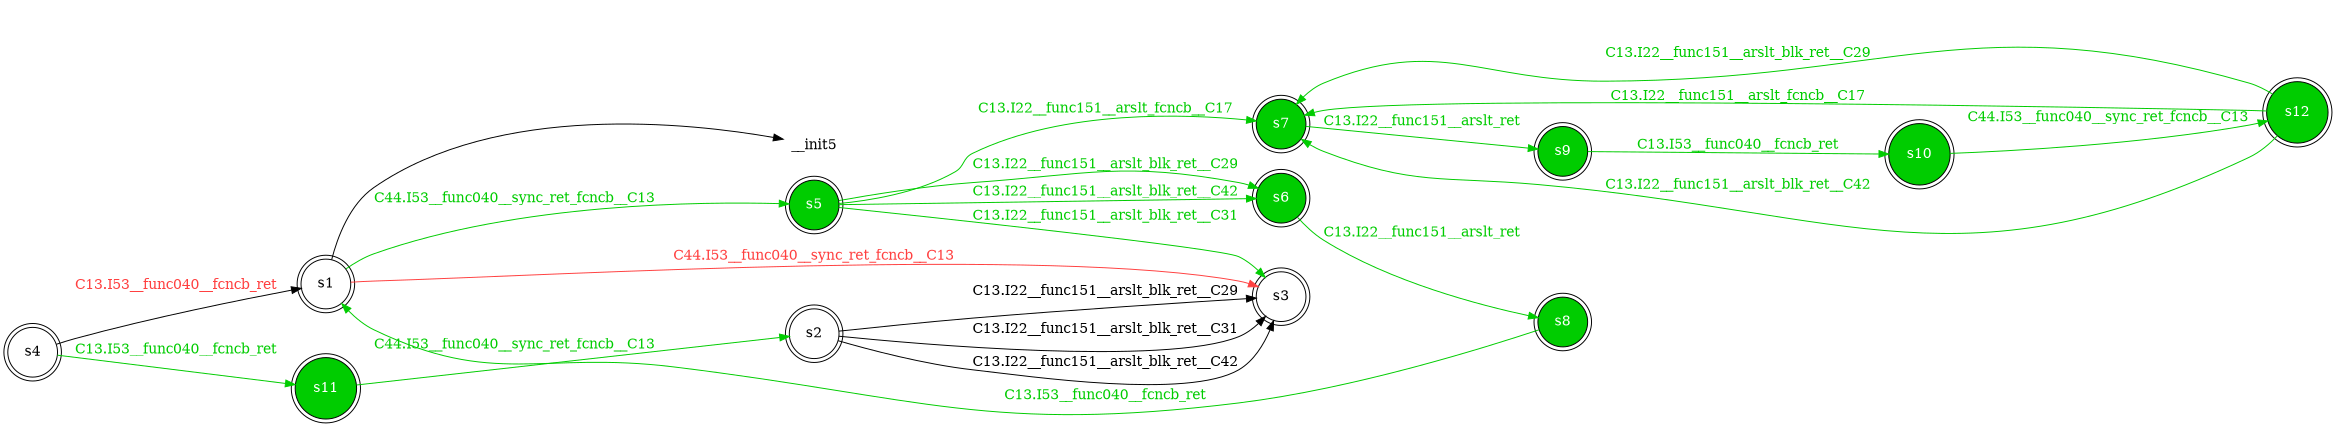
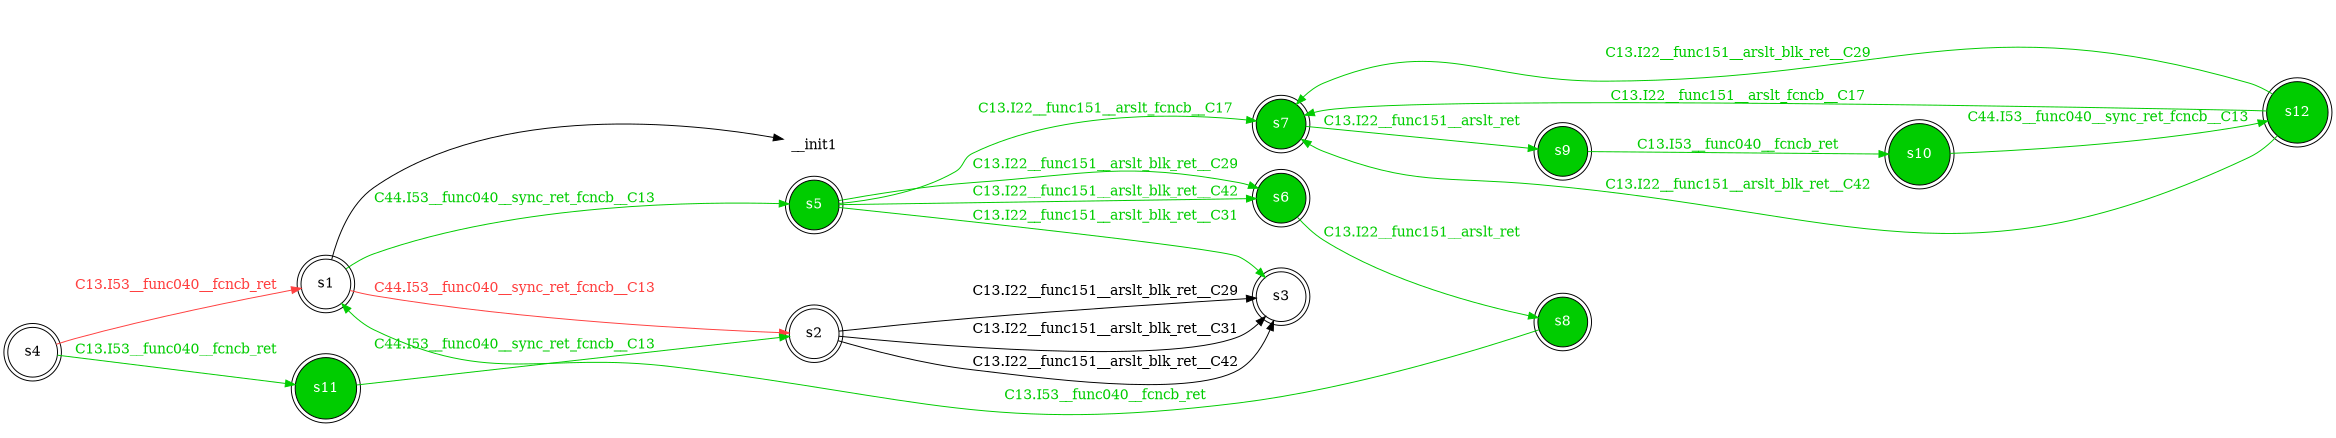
node "__init5": label "__init5" -> "__init1"
edge "s1" -> "s3": now "s1" -> "s2"
edge "s4" -> "s1": color black -> #ff4040
